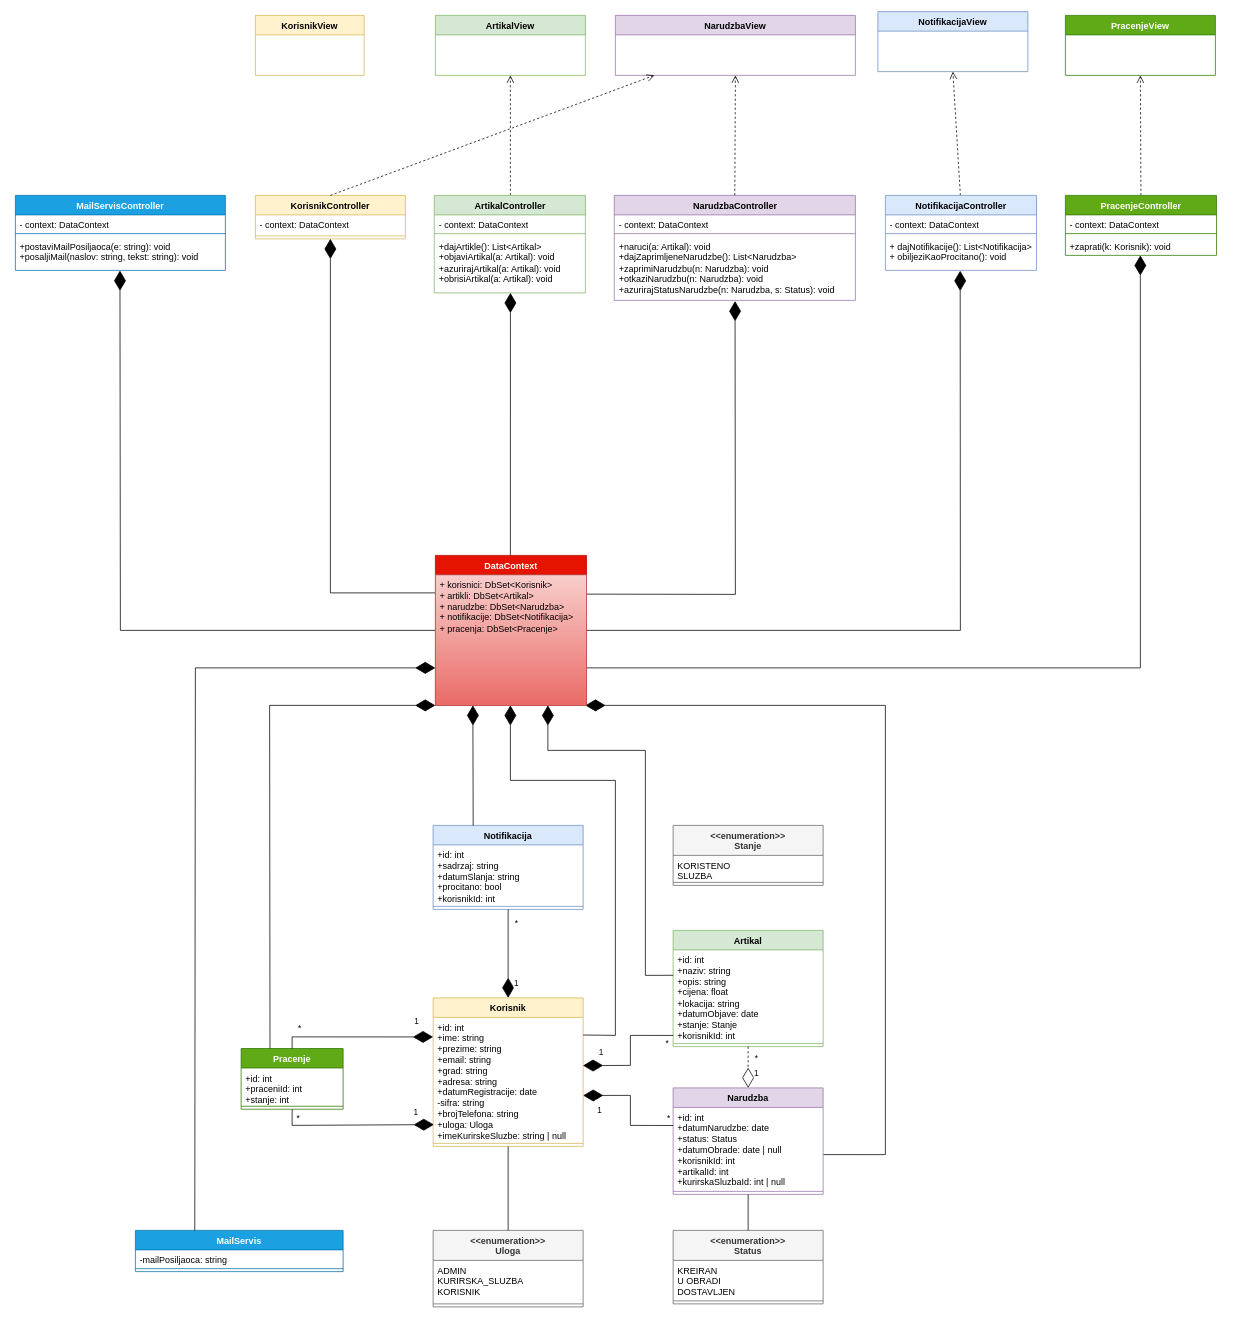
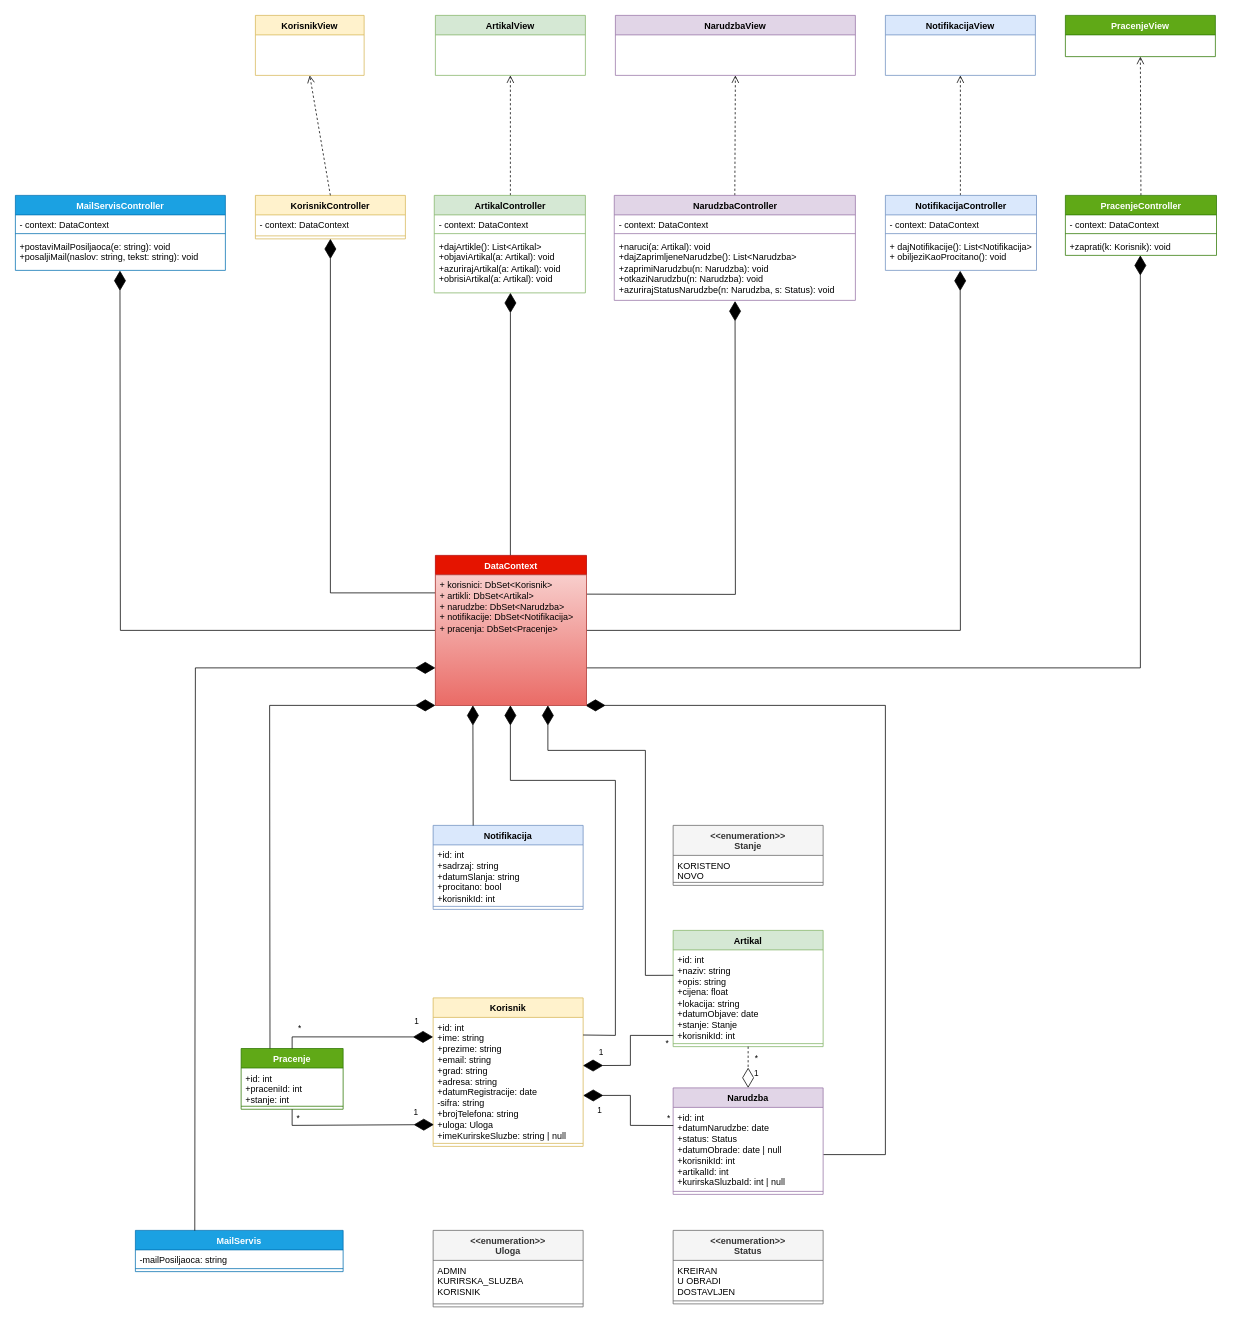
node "NotifikacijaView": moved (953, 42) -> (960, 45)
node "PracenjeView": size 150x60 -> 150x41
edge "KorisnikController" -> "NarudzbaView": now "KorisnikController" -> "KorisnikView"
node "KORISTENO SLUZBA": label "KORISTENO SLUZBA" -> "KORISTENO NOVO"
edge "Notifikacija" -> "Korisnik": removed, labels "*", "1"
edge "Korisnik" -- "<<enumeration>> Uloga": removed
edge "Narudzba" -- "<<enumeration>> Status": removed
